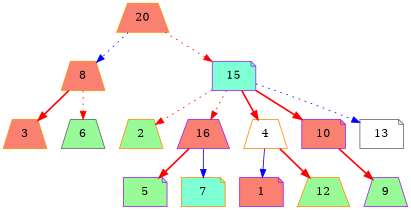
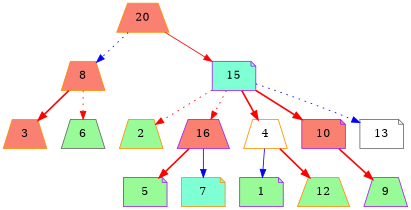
edge "20" -> "15": style dotted -> solid
node "1": fillcolor salmon -> palegreen
